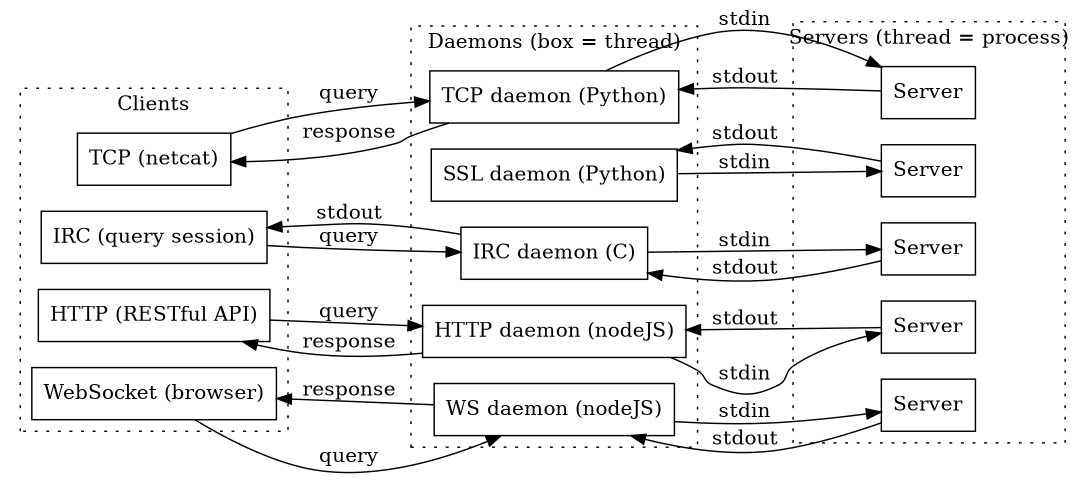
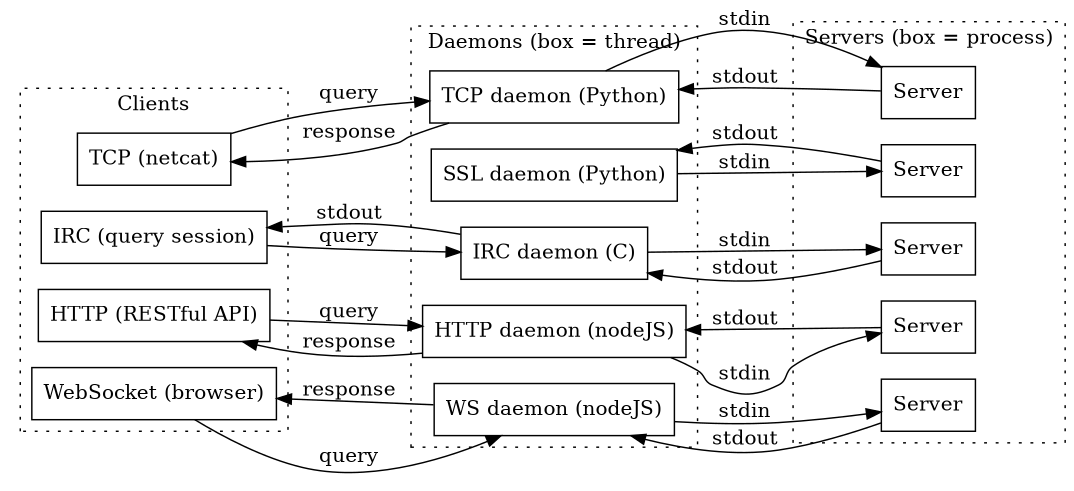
cluster "Servers (thread = process)": label "Servers (thread = process)" -> "Servers (box = process)"
